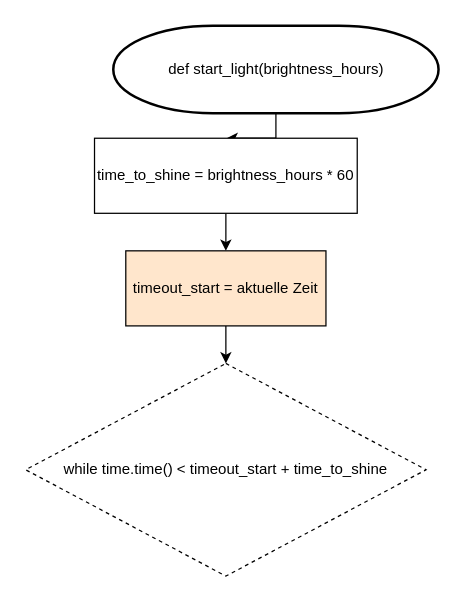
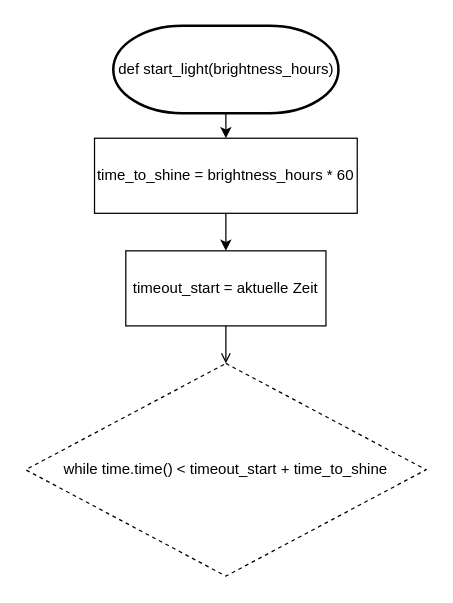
node "def start_light(brightness_hours)": size 325x88 -> 225x88
node "timeout_start = aktuelle Zeit": fillcolor #ffe6cc -> #ffffff
edge "timeout_start = aktuelle Zeit" -> "while time.time() < timeout_start + time_to_shine": arrowhead classic -> open
